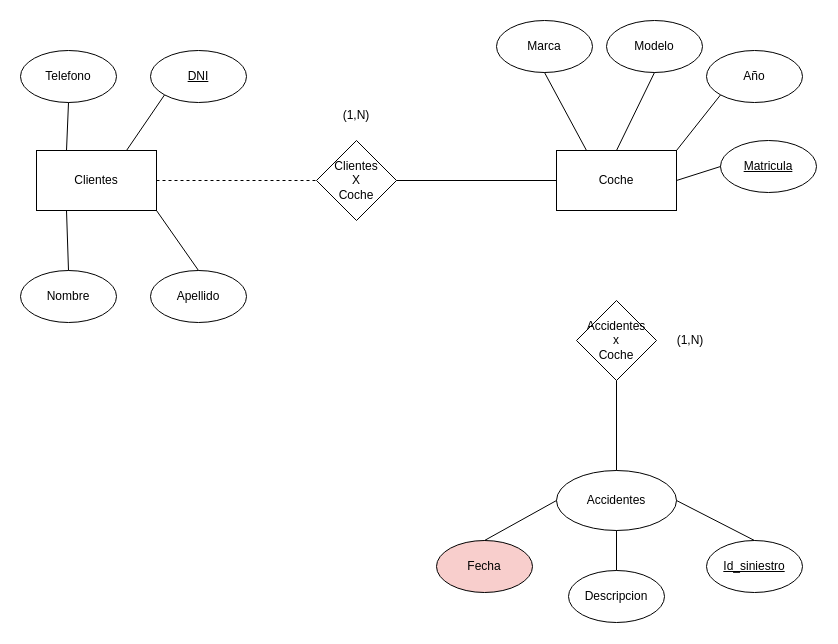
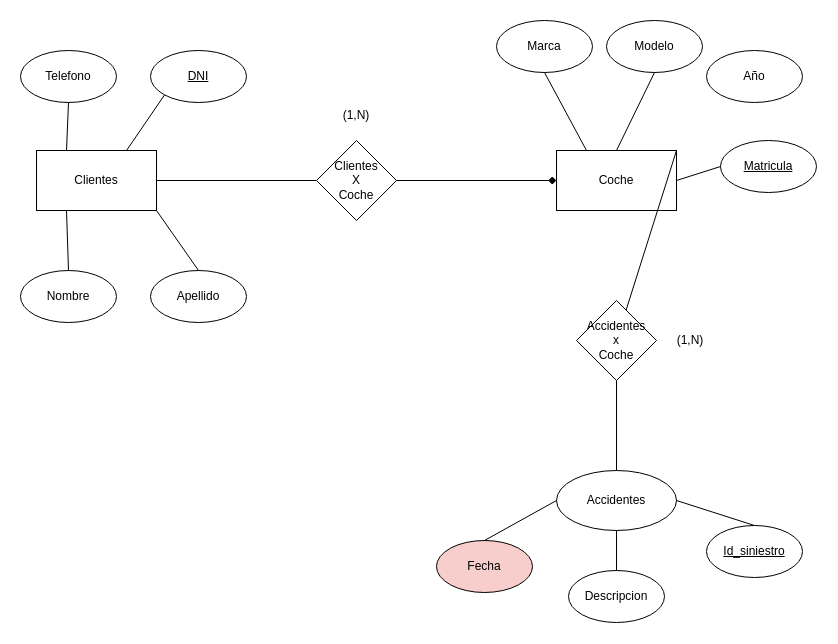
edge "Año" -- "Coche": now "Accidentes x Coche" -- "Coche"
edge "Clientes" -- "Clientes X Coche": style dashed -> solid
edge "Clientes X Coche" -- "Coche": arrowhead none -> diamond
node "Id_siniestro": moved (755, 567) -> (755, 552)
